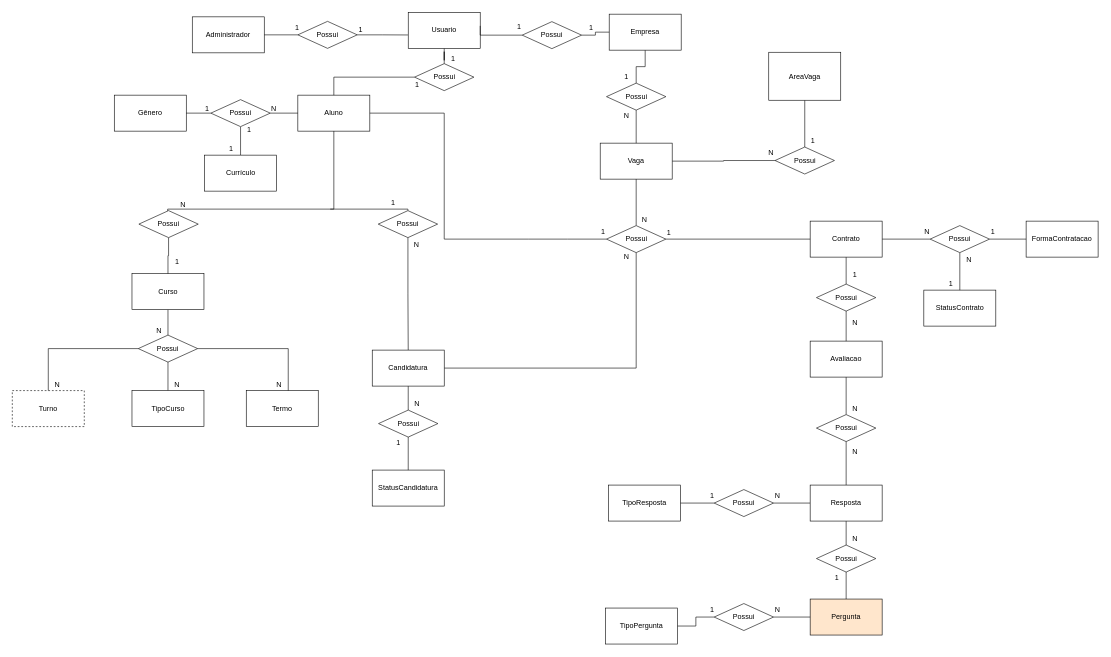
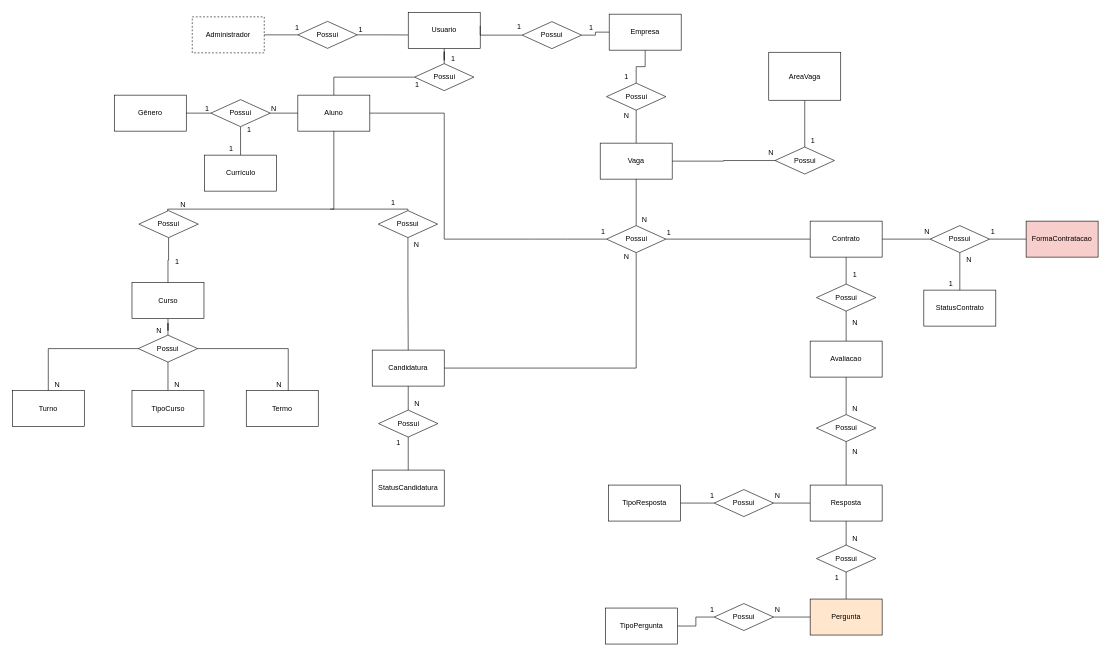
node "Administrador": style solid -> dashed
node "FormaContratacao": fillcolor #ffffff -> #f8cecc
node "Curso": moved (168, 292) -> (168, 301)
node "Turno": style dashed -> solid
